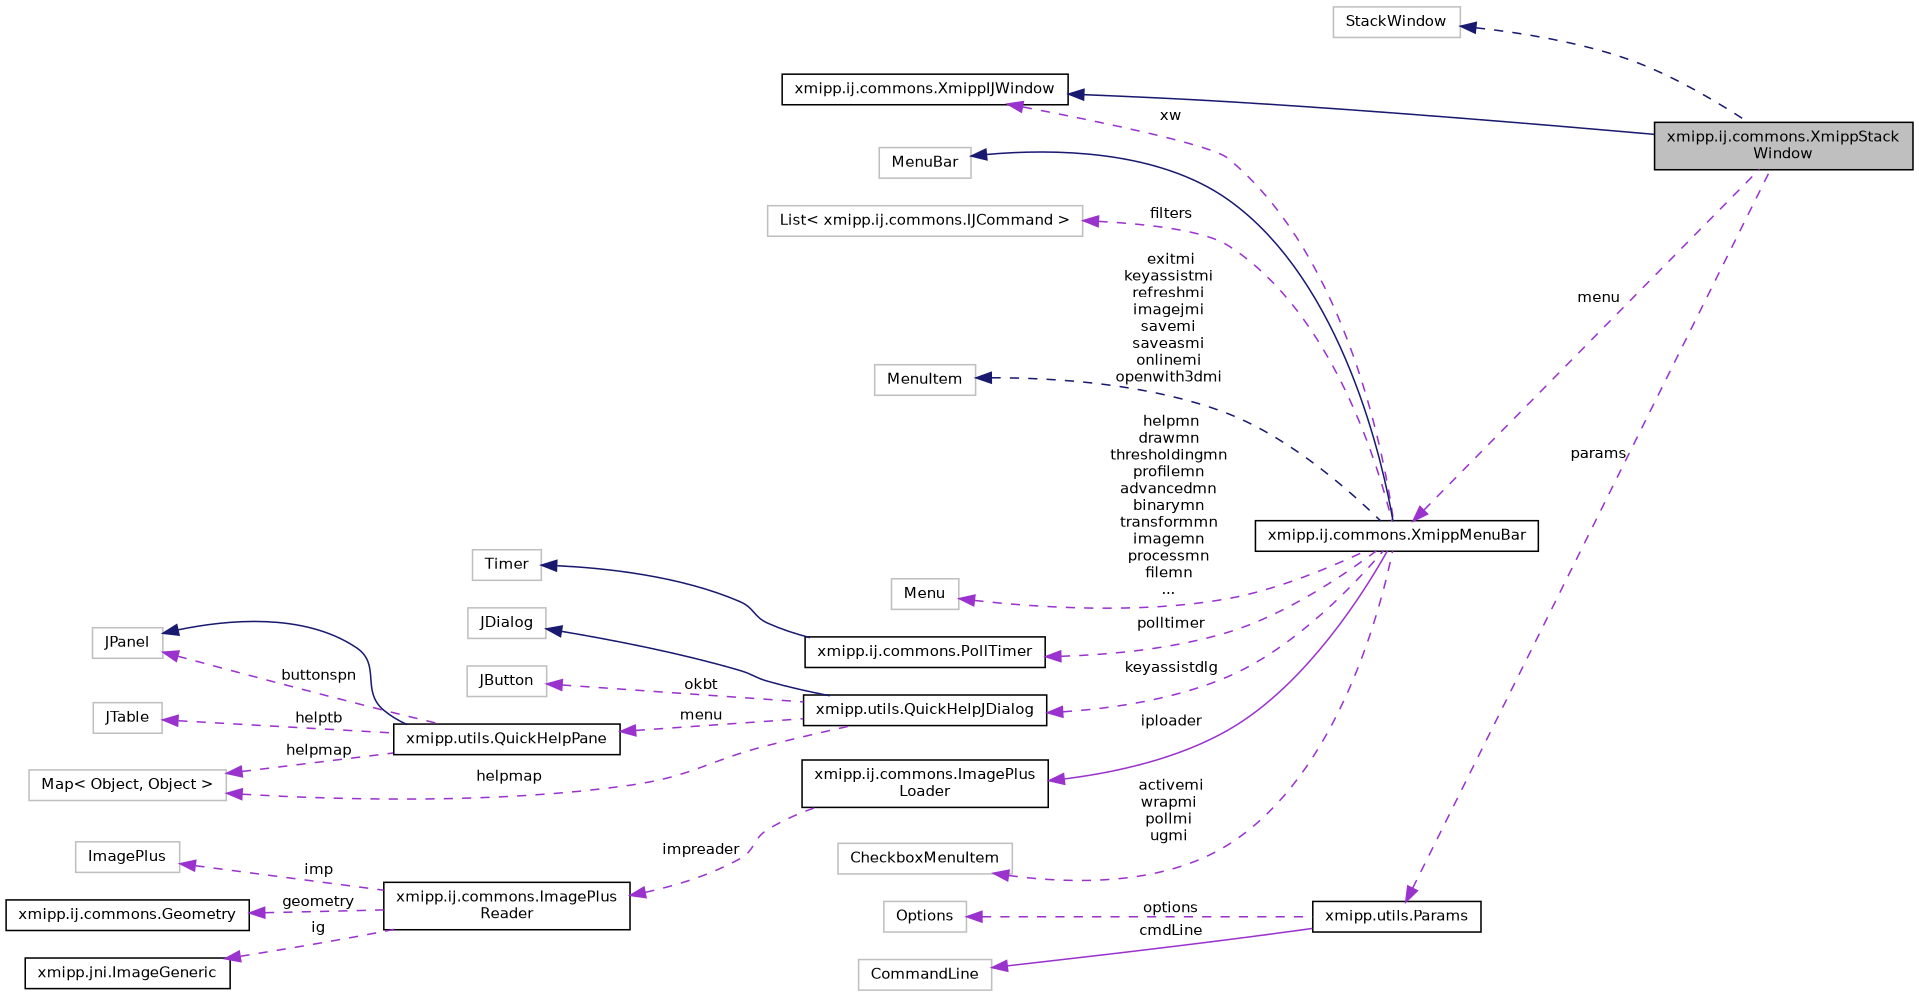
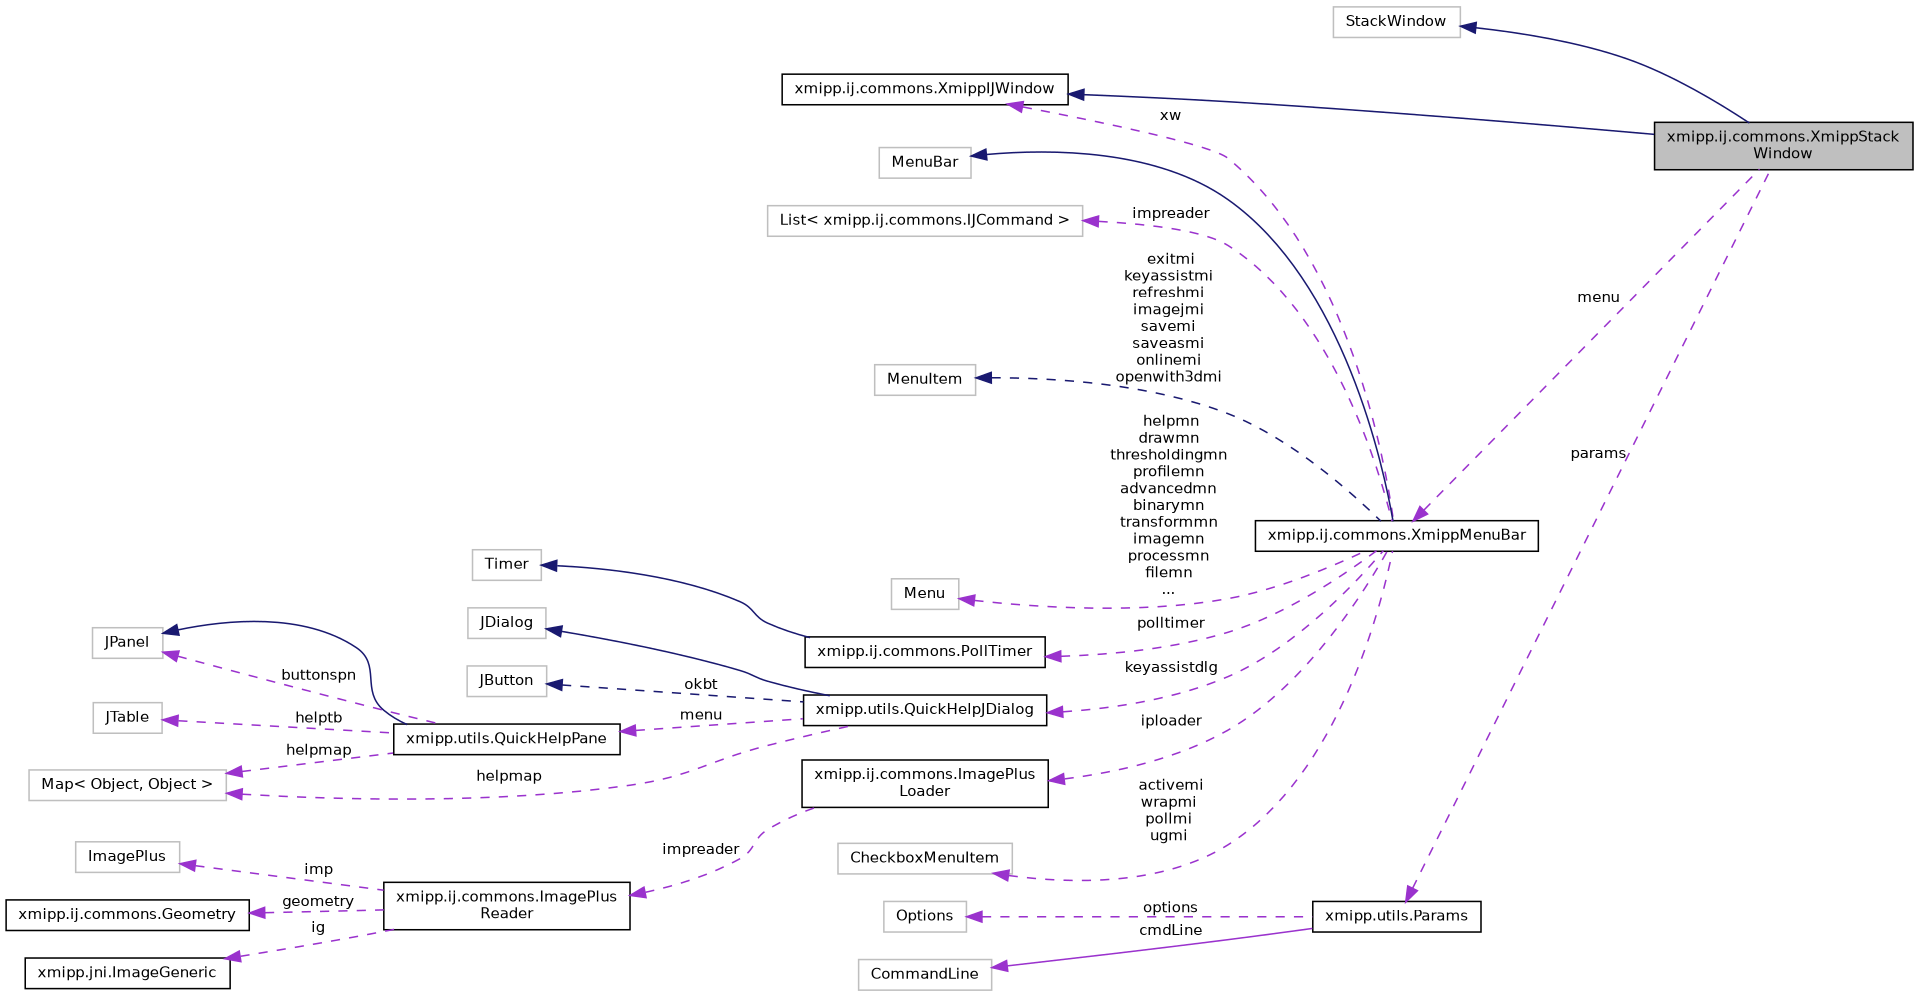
edge "xmipp.ij.commons.XmippStack Window" -> "StackWindow": style dashed -> solid
edge "xmipp.ij.commons.XmippMenuBar" -> "List< xmipp.ij.commons.IJCommand >": label " filters" -> " impreader"
edge "xmipp.utils.QuickHelpJDialog" -> "JButton": color darkorchid3 -> midnightblue
edge "xmipp.ij.commons.XmippMenuBar" -> "xmipp.ij.commons.ImagePlus Loader": style solid -> dashed
